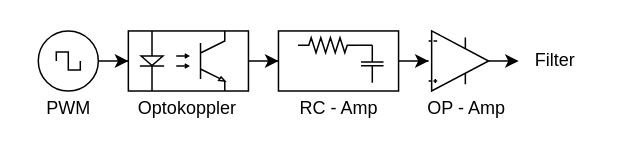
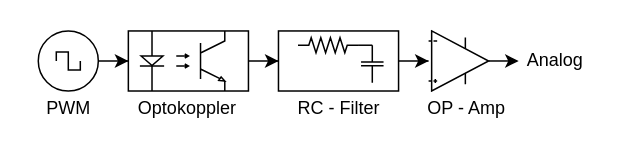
node "Filter": label "Filter" -> "Analog"
node "RC - Amp": label "RC - Amp" -> "RC - Filter"
